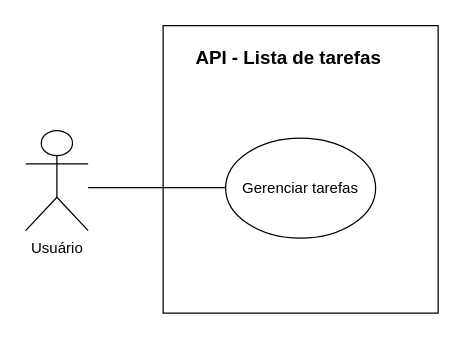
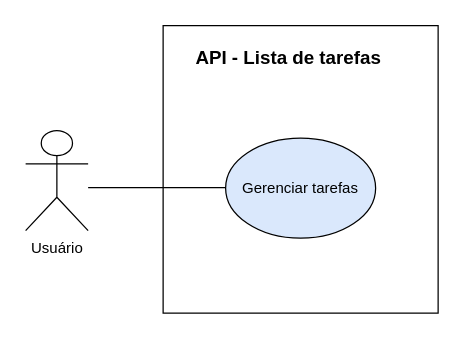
node "Gerenciar tarefas": fillcolor #ffffff -> #dae8fc
